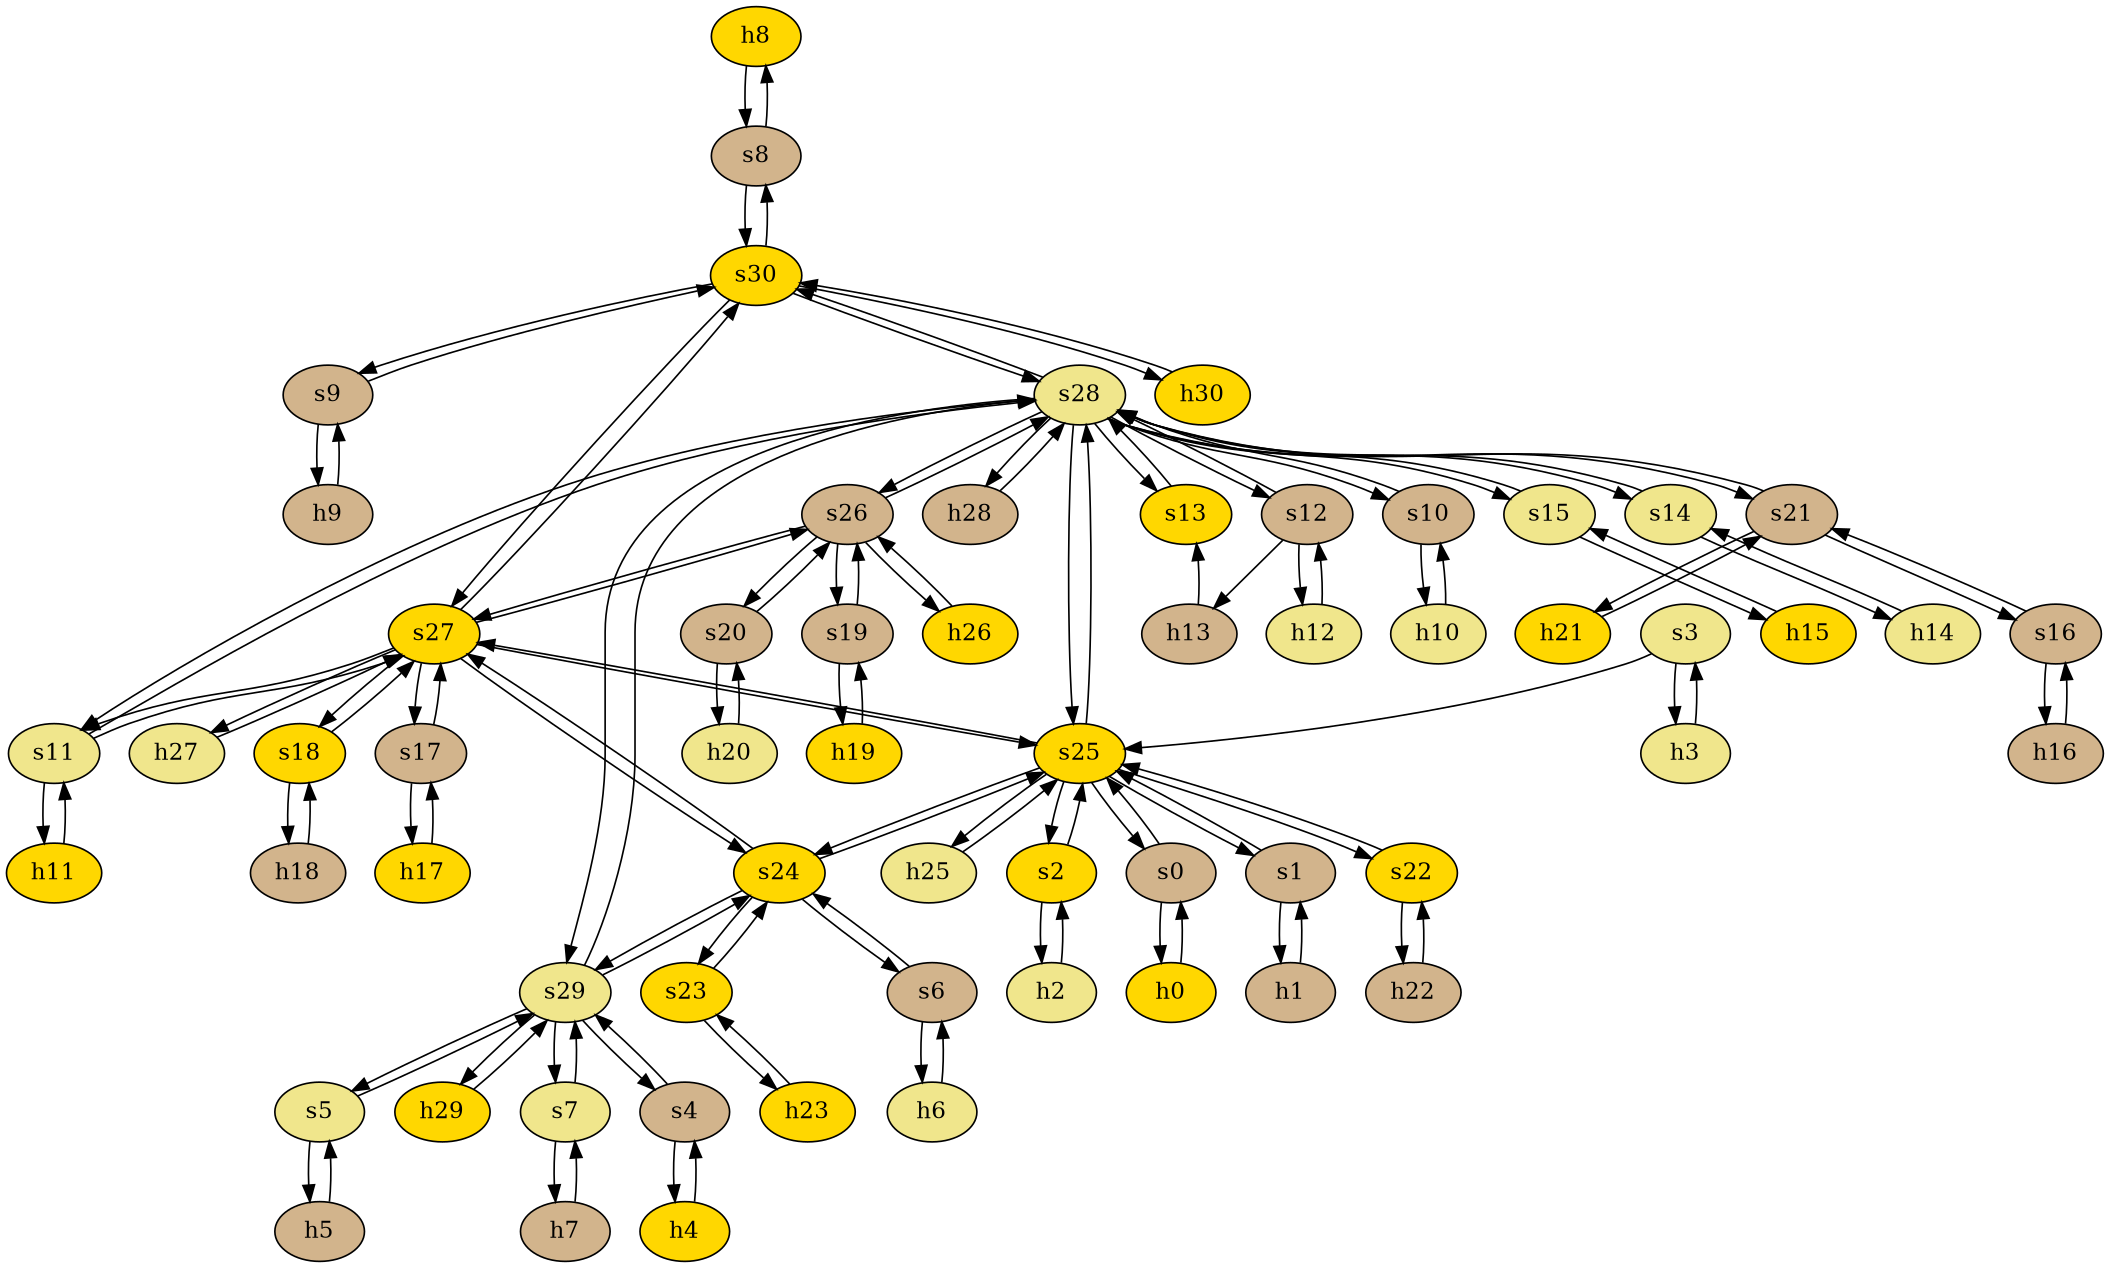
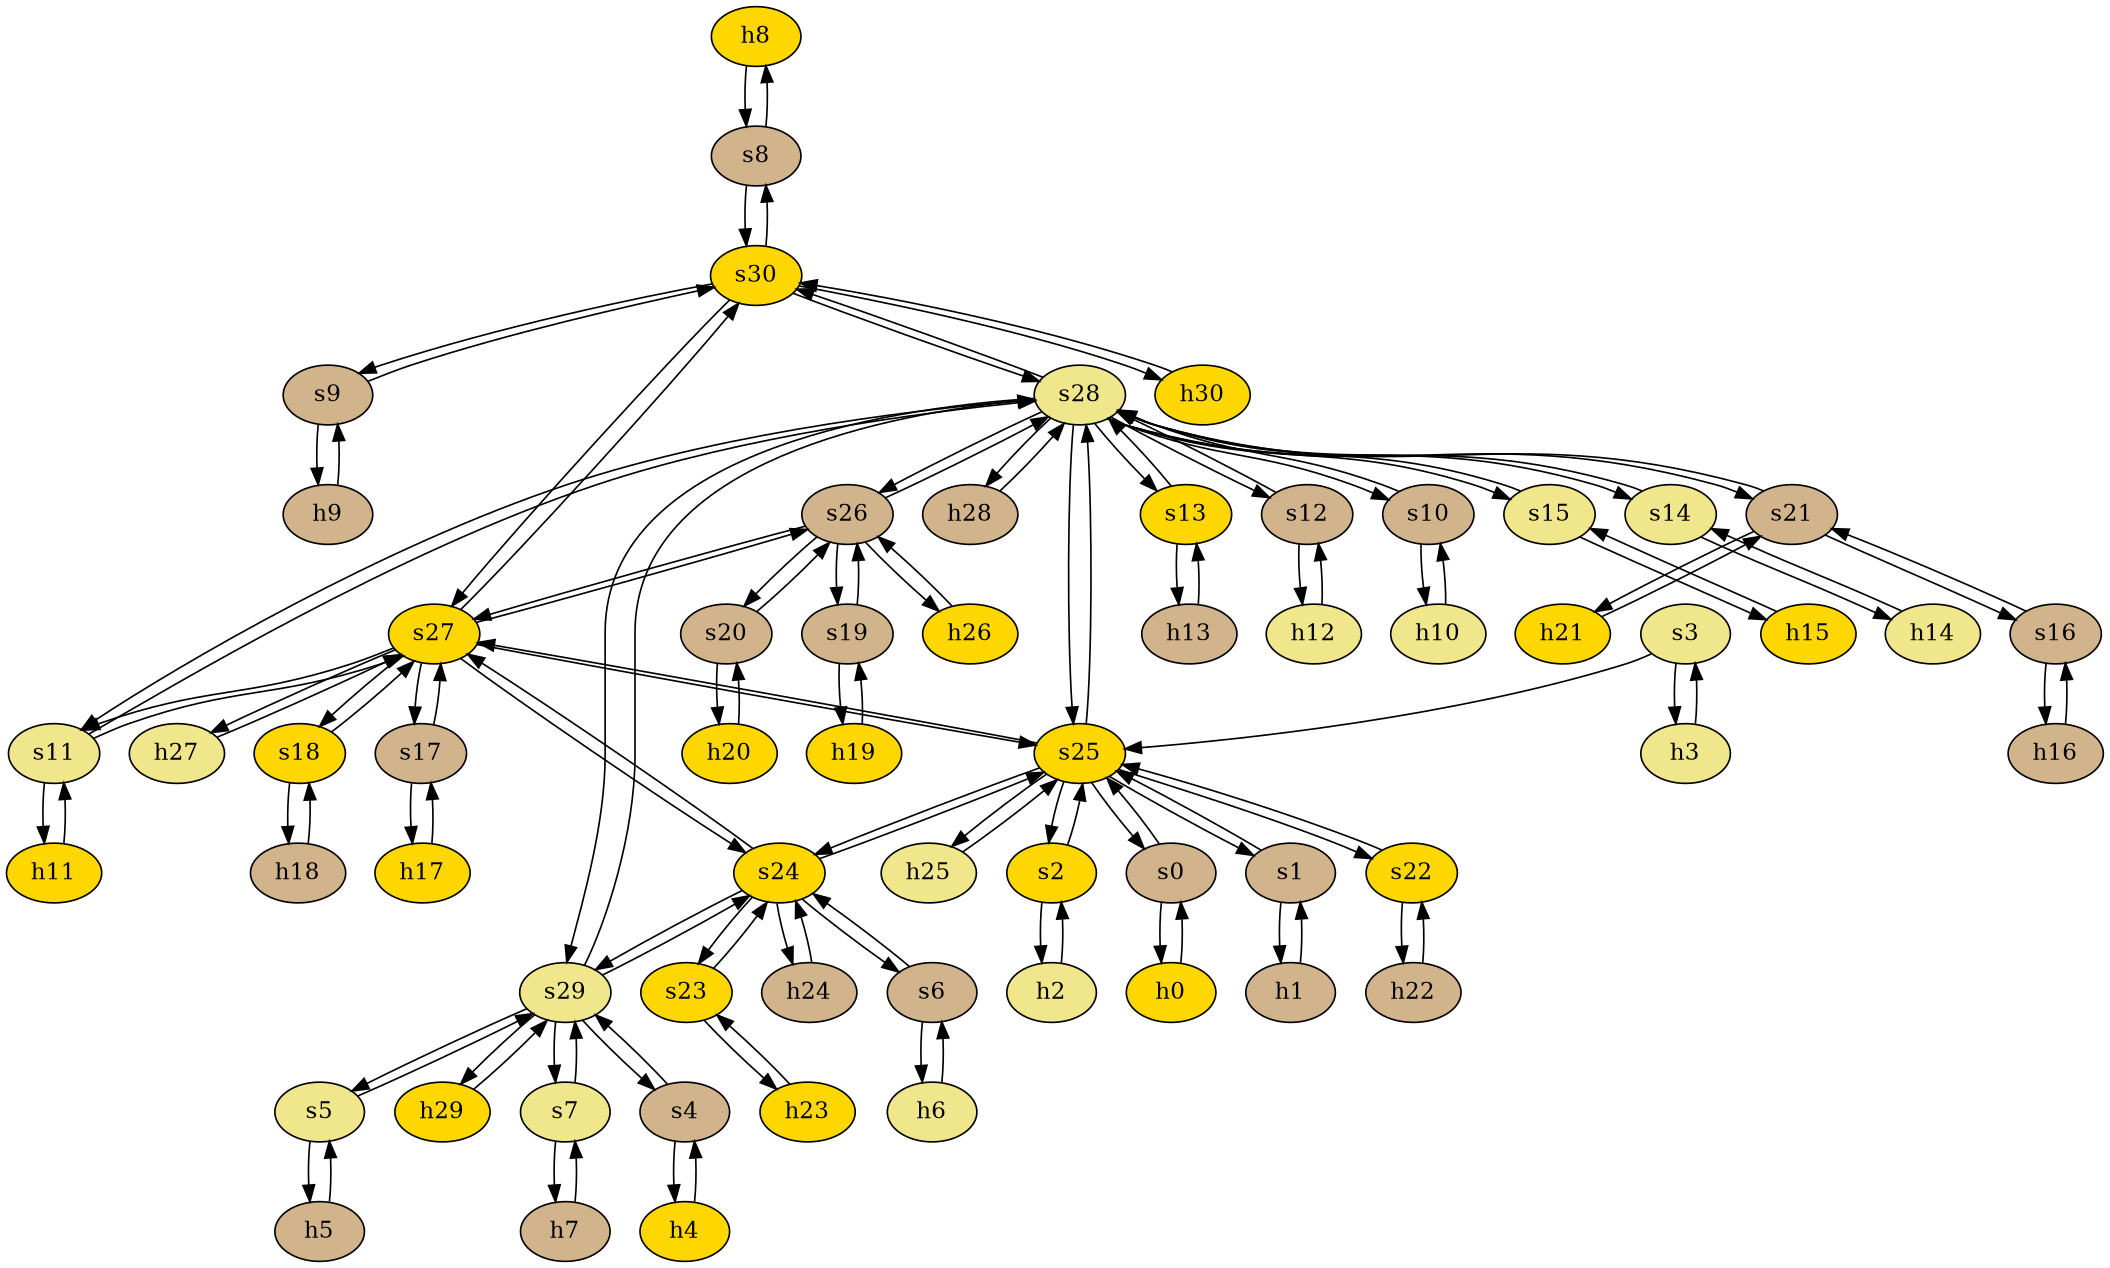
edge "s12" -> "h13": now "s13" -> "h13"
node "h20": fillcolor khaki -> gold
node "h24": added
